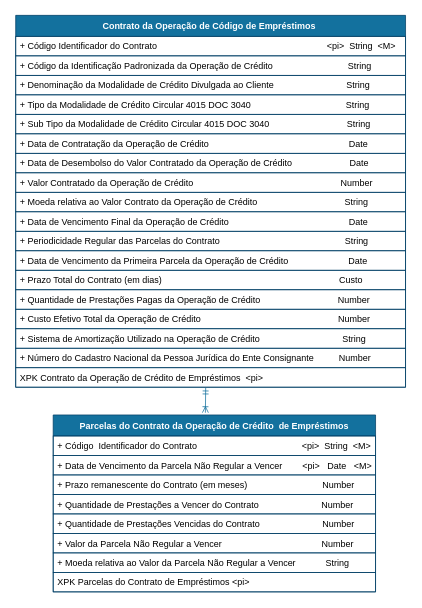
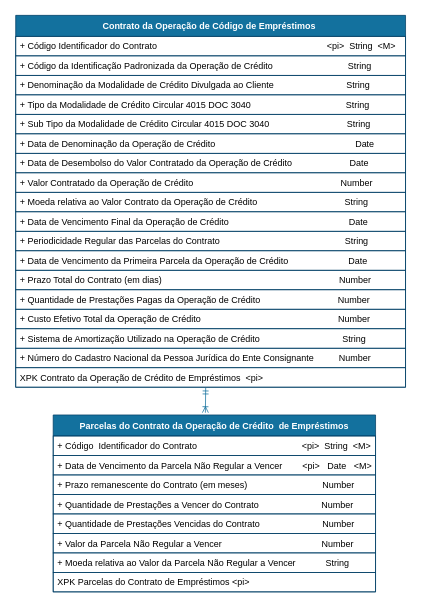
node "+ Data de Contratação da Operação de Crédito Date": label "+ Data de Contratação da Operação de Crédito Date" -> "+ Data de Denominação da Operação de Crédito Date"
node "+ Prazo Total do Contrato (em dias) Custo": label "+ Prazo Total do Contrato (em dias) Custo" -> "+ Prazo Total do Contrato (em dias) Number"
